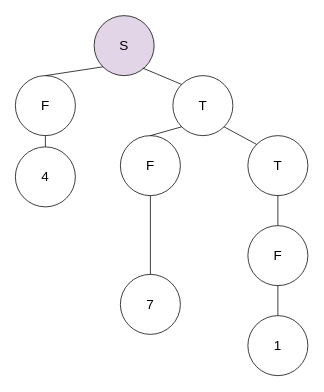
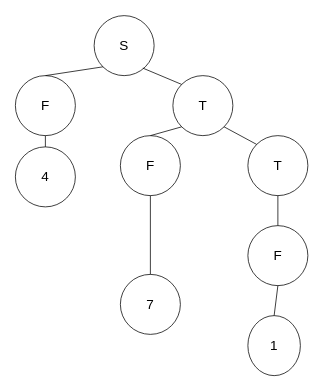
node "S": fillcolor #e1d5e7 -> #ffffff
node "1": size 60x60 -> 53x60
